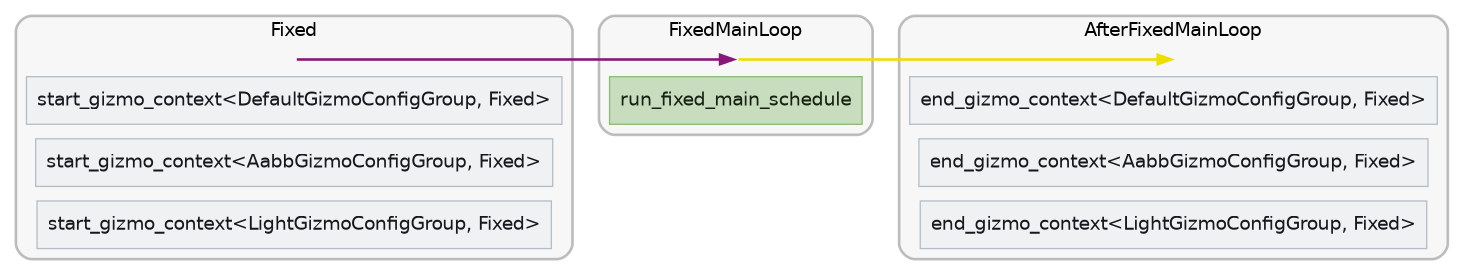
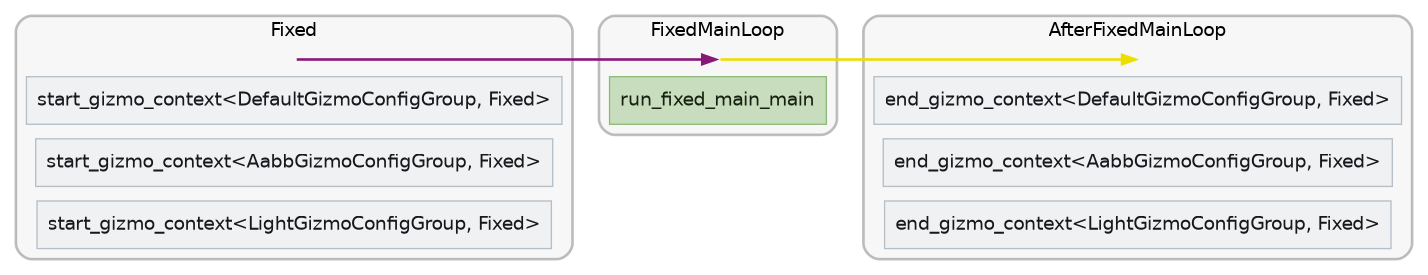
node "run_fixed_main_schedule": label "run_fixed_main_schedule" -> "run_fixed_main_main"
